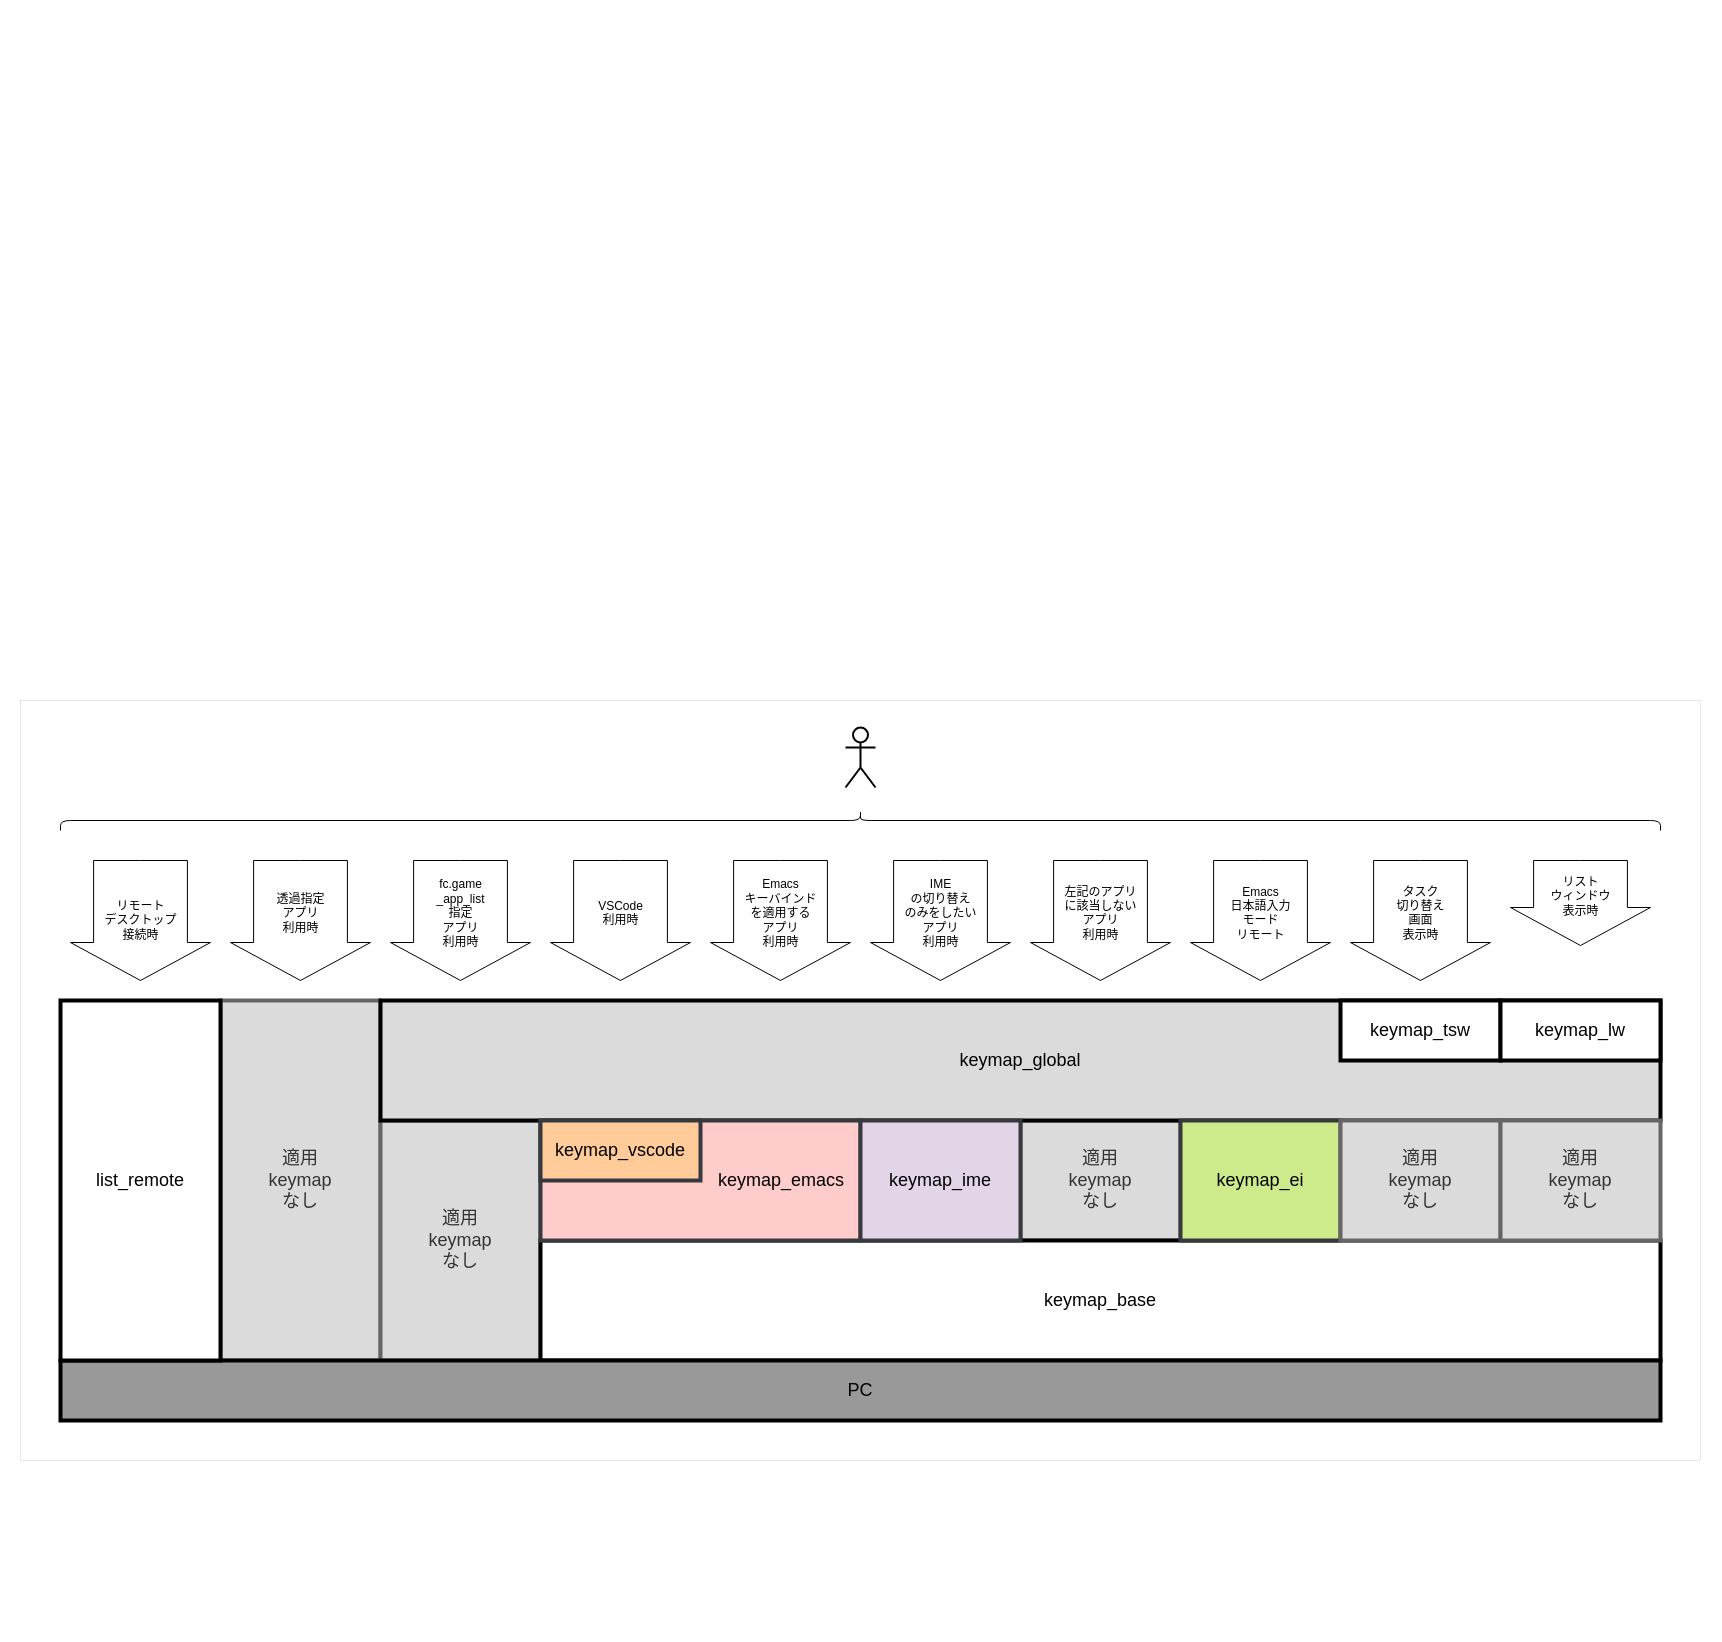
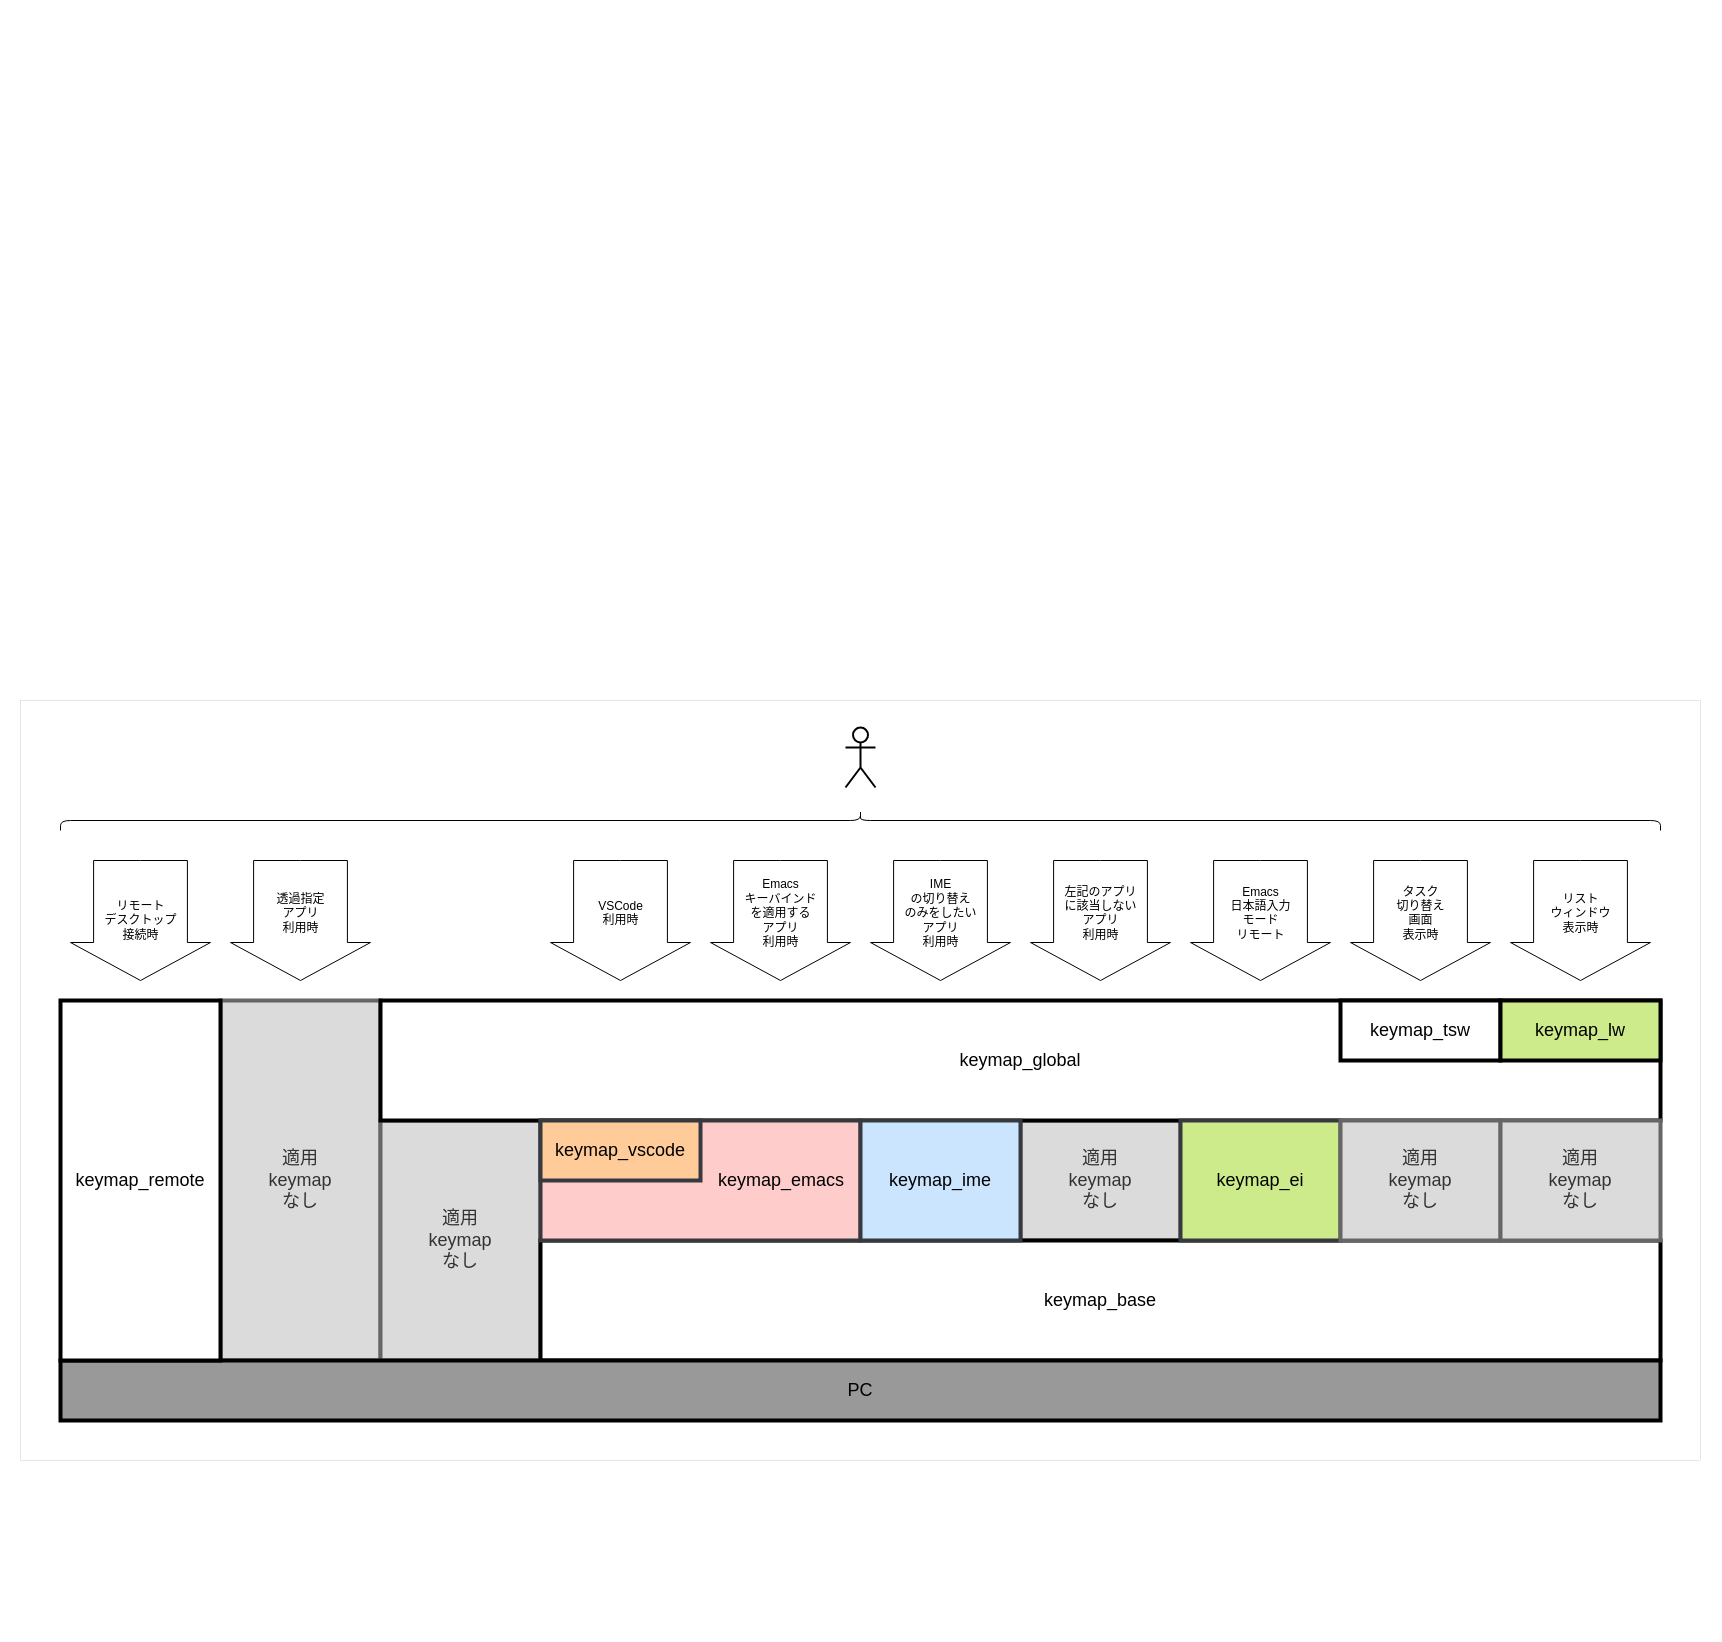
node "リスト ウィンドウ 表示時": size 140x85 -> 140x120
node "fc.game _app_list 指定 アプリ 利用時": removed
node "keymap_lw": fillcolor #ffffff -> #cdeb8b
node "keymap_global": fillcolor #dbdbdb -> #ffffff
node "list_remote": label "list_remote" -> "keymap_remote"
node "keymap_ime": fillcolor #e1d5e7 -> #cce5ff
